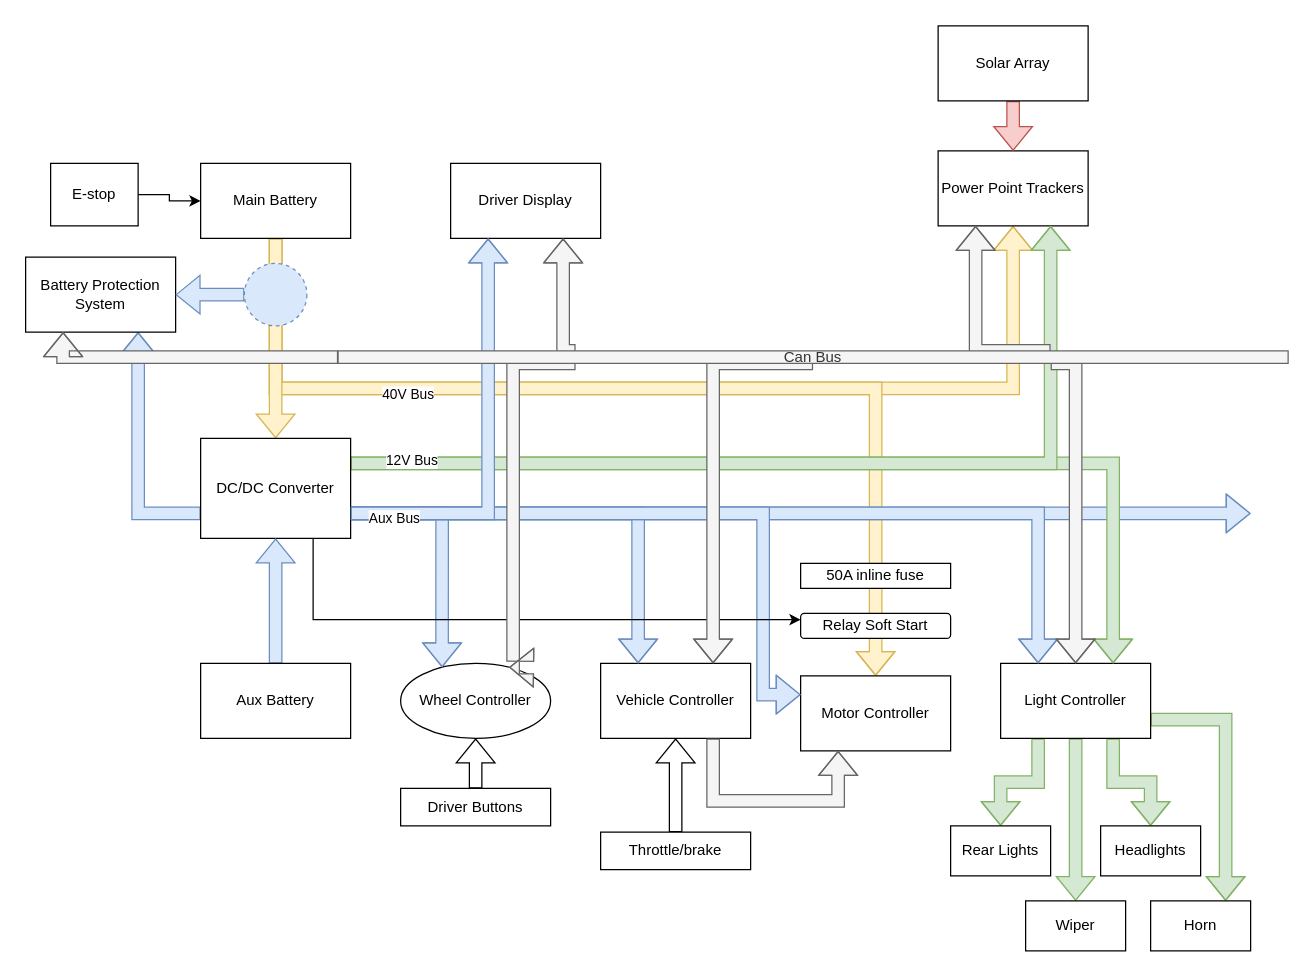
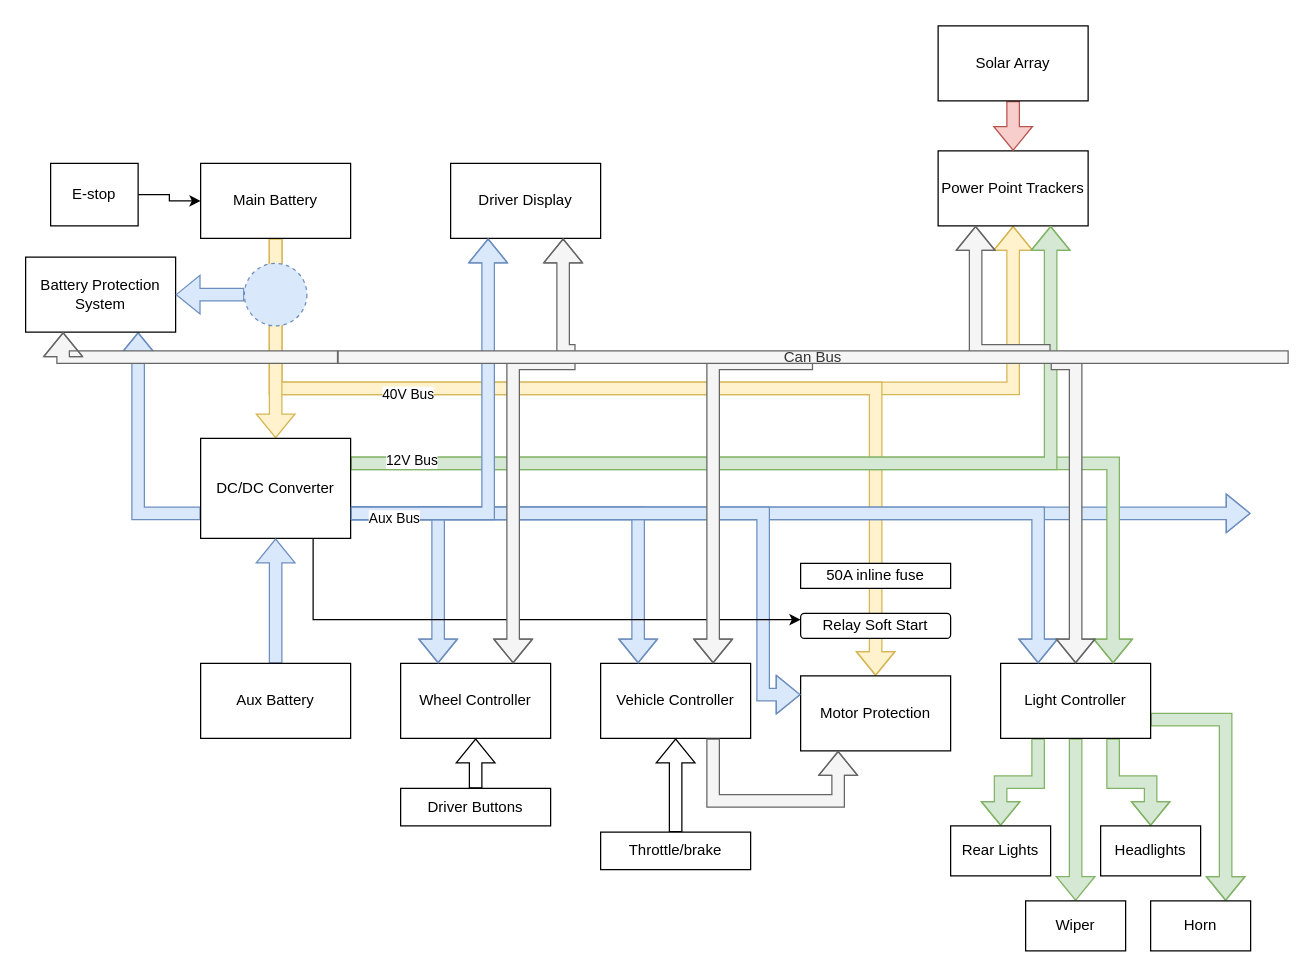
node "Wheel Controller": shape ellipse -> rectangle
node "Motor Controller": label "Motor Controller" -> "Motor Protection"
